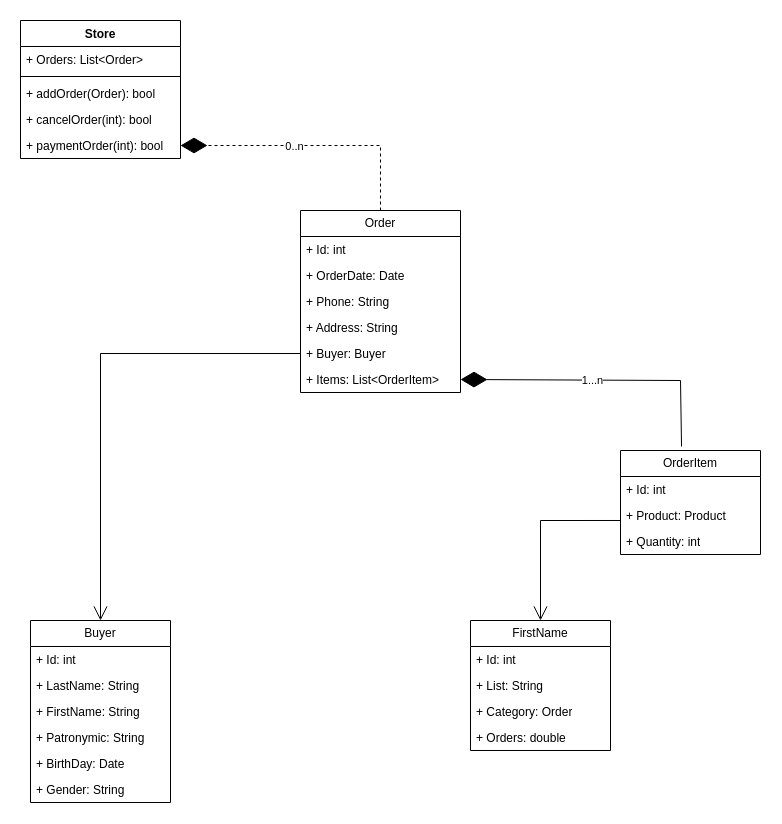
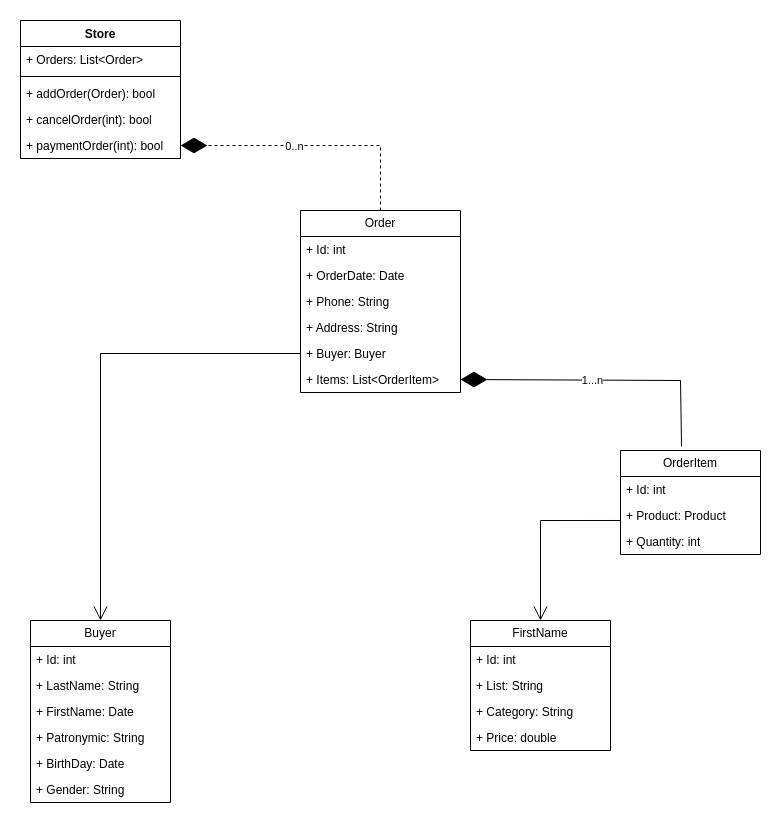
node "+ FirstName: String": label "+ FirstName: String" -> "+ FirstName: Date"
node "+ Category: Order": label "+ Category: Order" -> "+ Category: String"
node "+ Orders: double": label "+ Orders: double" -> "+ Price: double"
